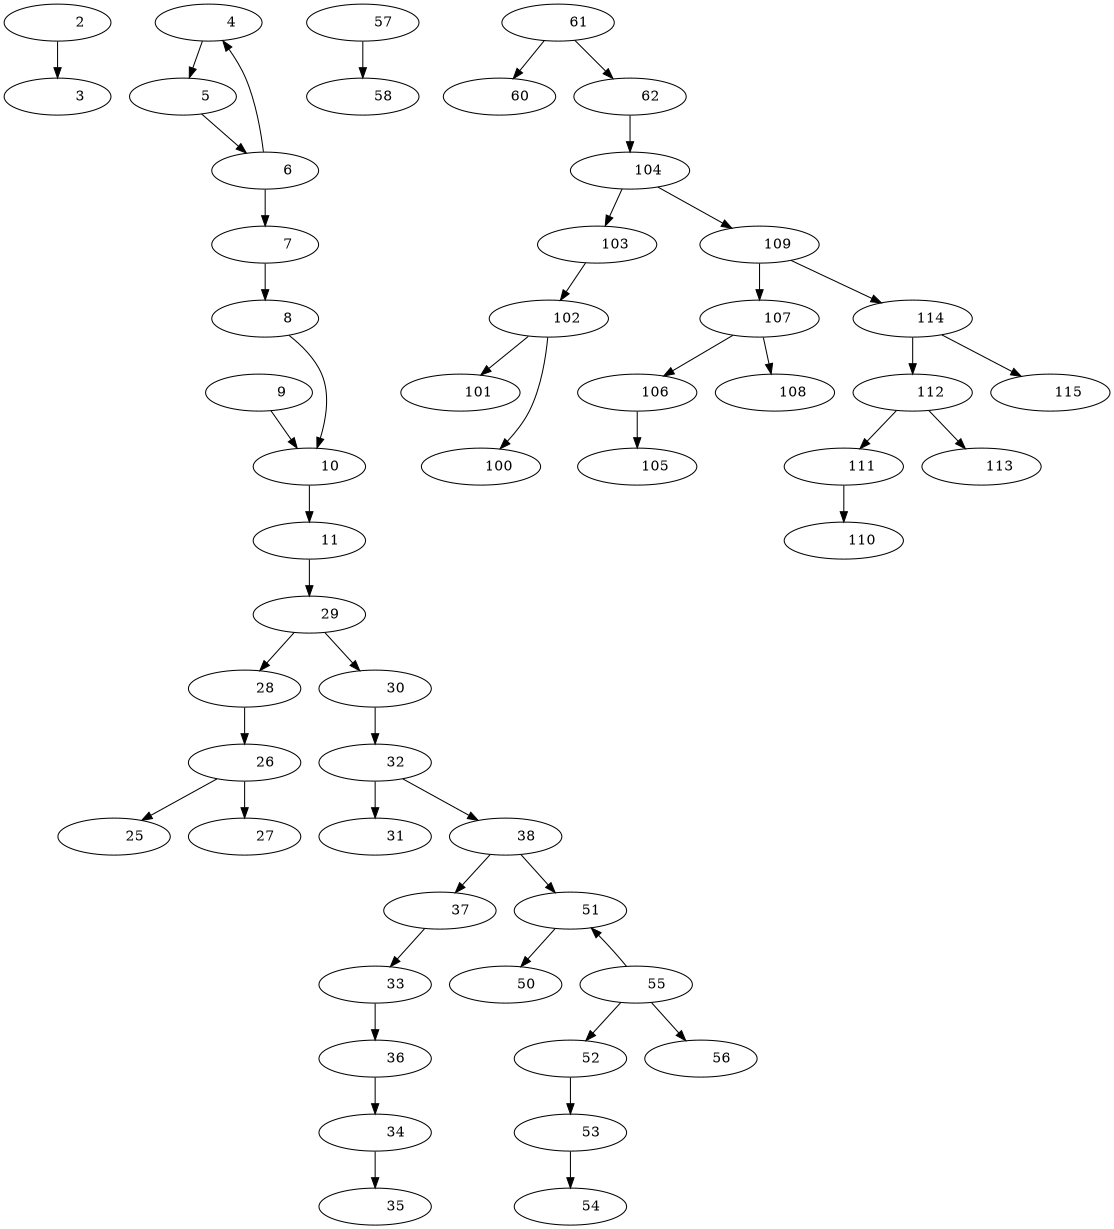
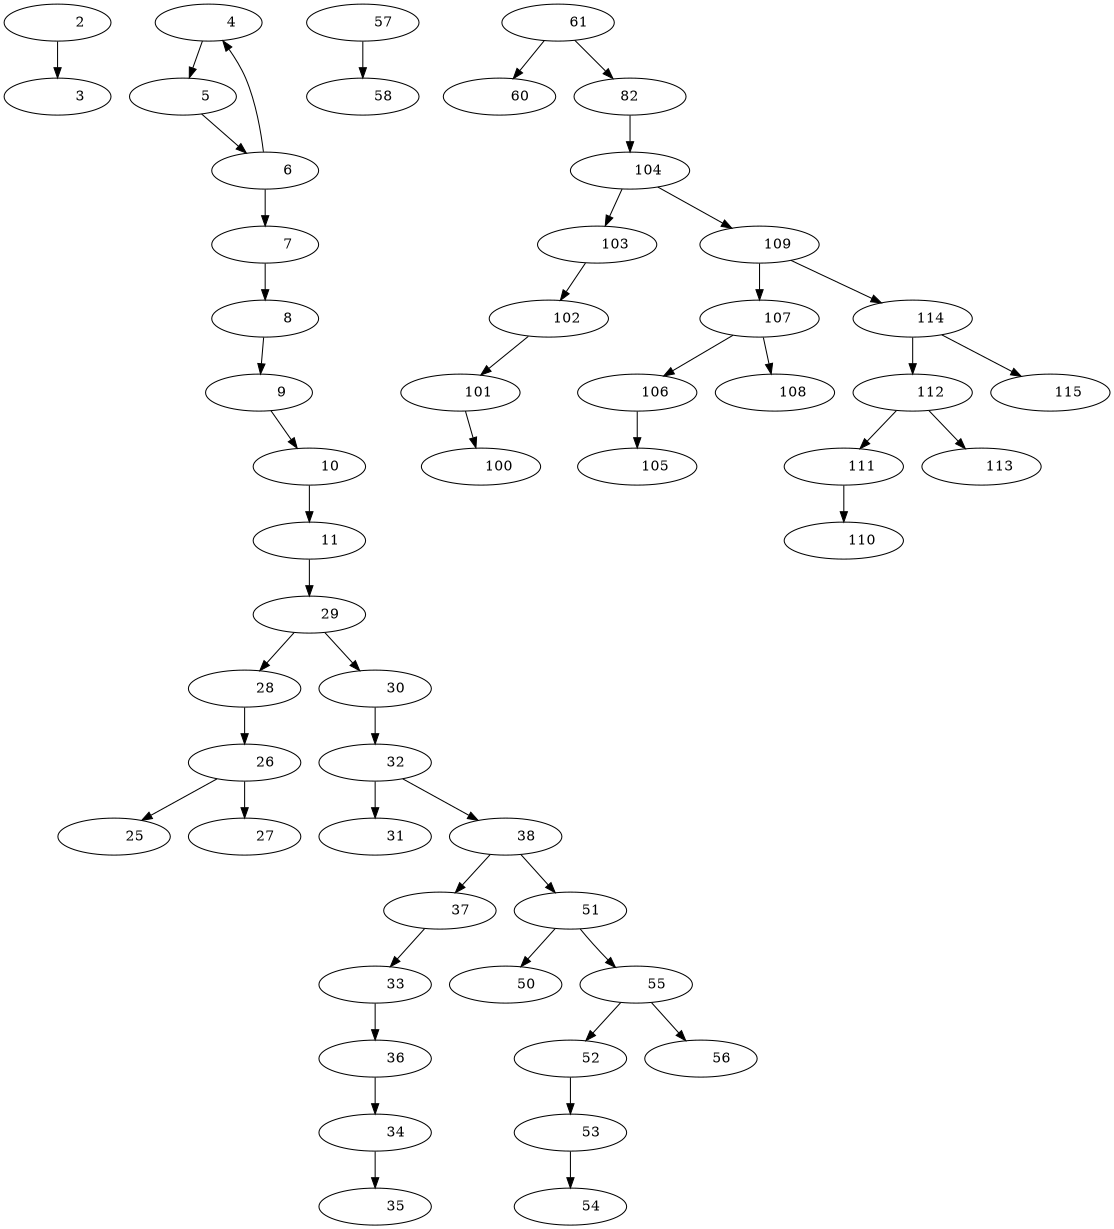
node "62": label "62" -> "82"
edge "8" -> "10": now "8" -> "9"
edge "102" -> "100": now "101" -> "100"
edge "55" -> "51": reversed
